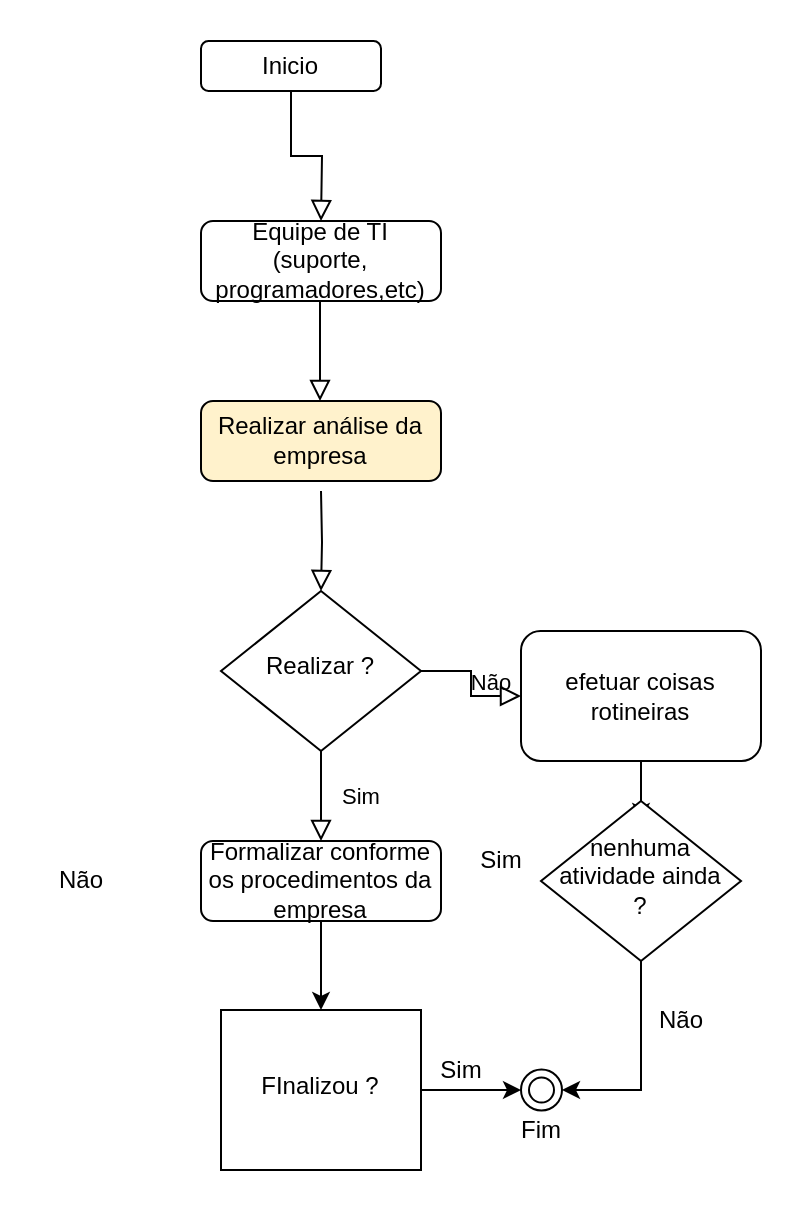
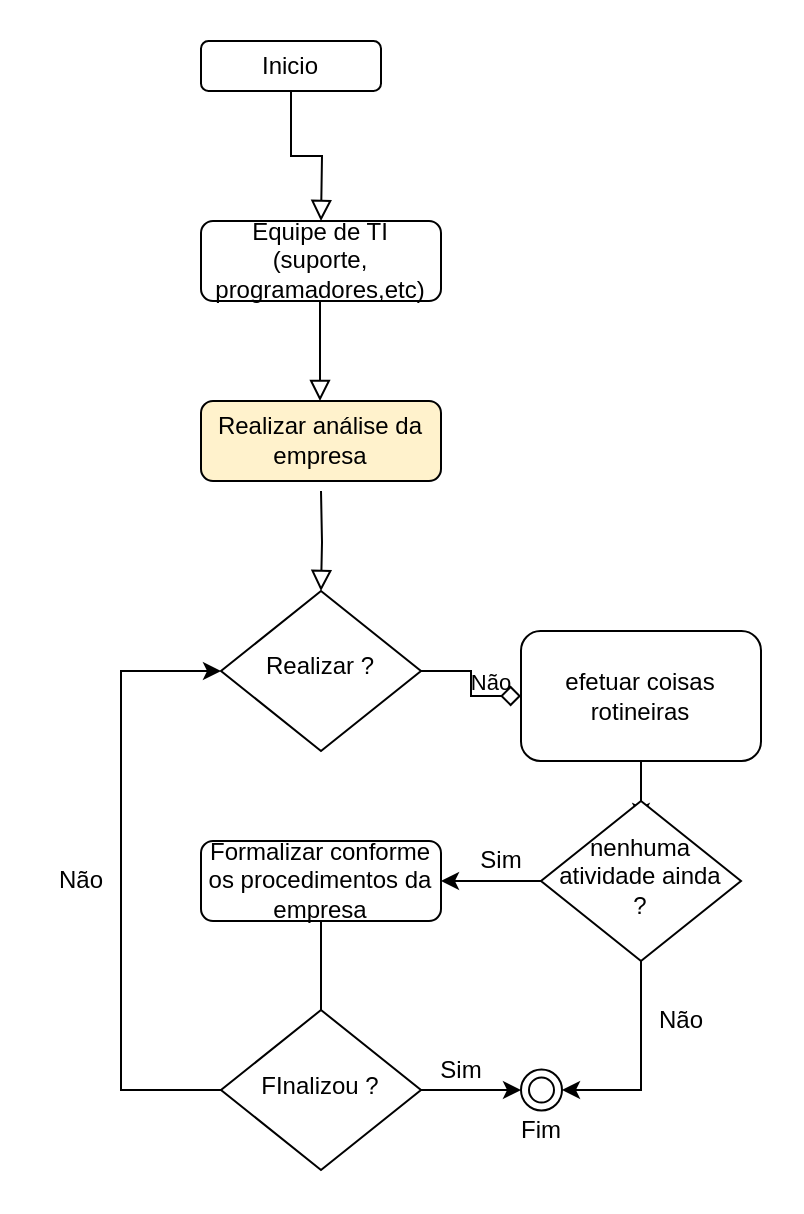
edge "Realizar ?" -> "efetuar coisas rotineiras": arrowhead block -> diamond
edge "Realizar ?" -> "Formalizar conforme os procedimentos da empresa": removed, label "Sim"
edge "nenhuma atividade ainda ?" -> "Formalizar conforme os procedimentos da empresa": added
edge "FInalizou ?" -> "Realizar ?": added
edge "Formalizar conforme os procedimentos da empresa" -> "FInalizou ?": arrowhead classic -> none
node "FInalizou ?": shape rectangle -> diamond
